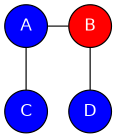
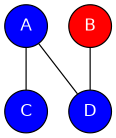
edge "A" -- "B": now "A" -- "D"
